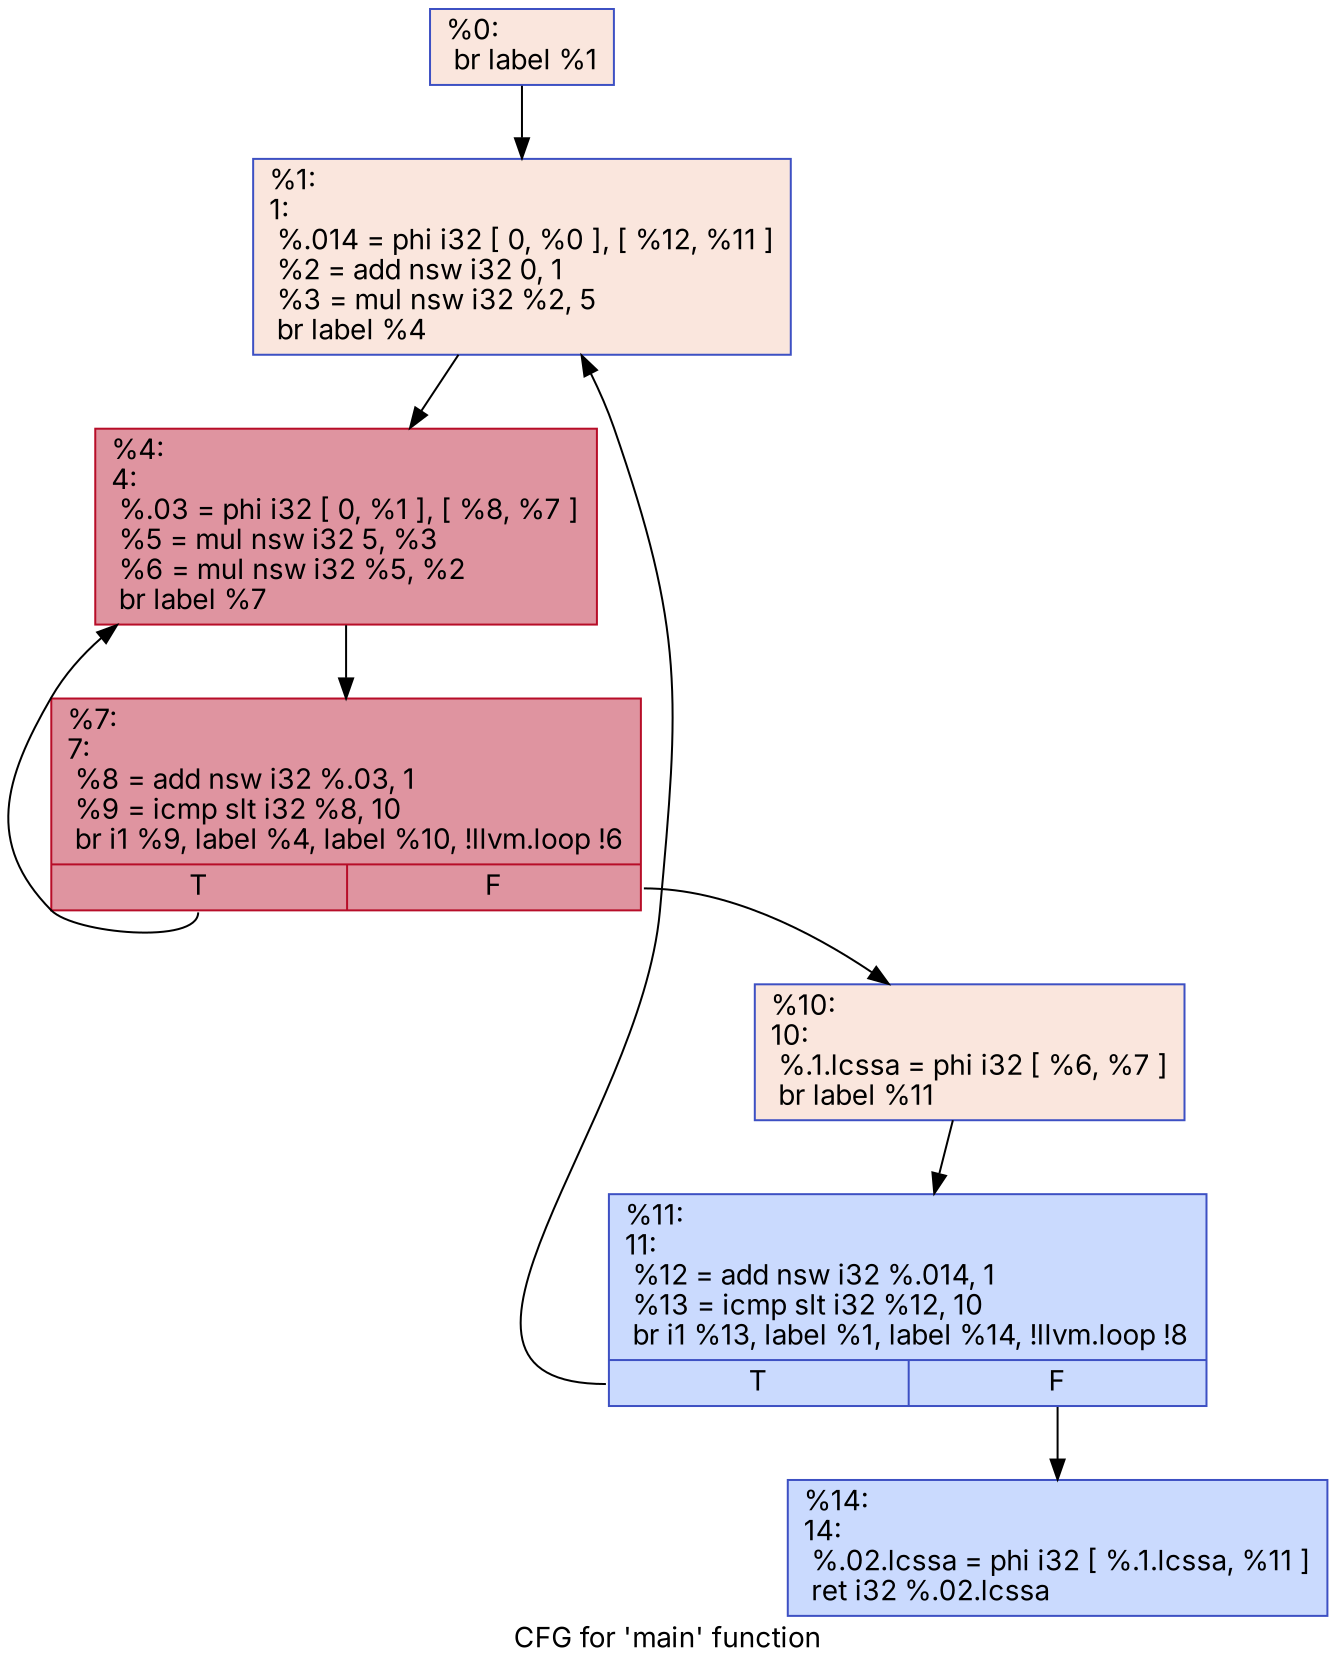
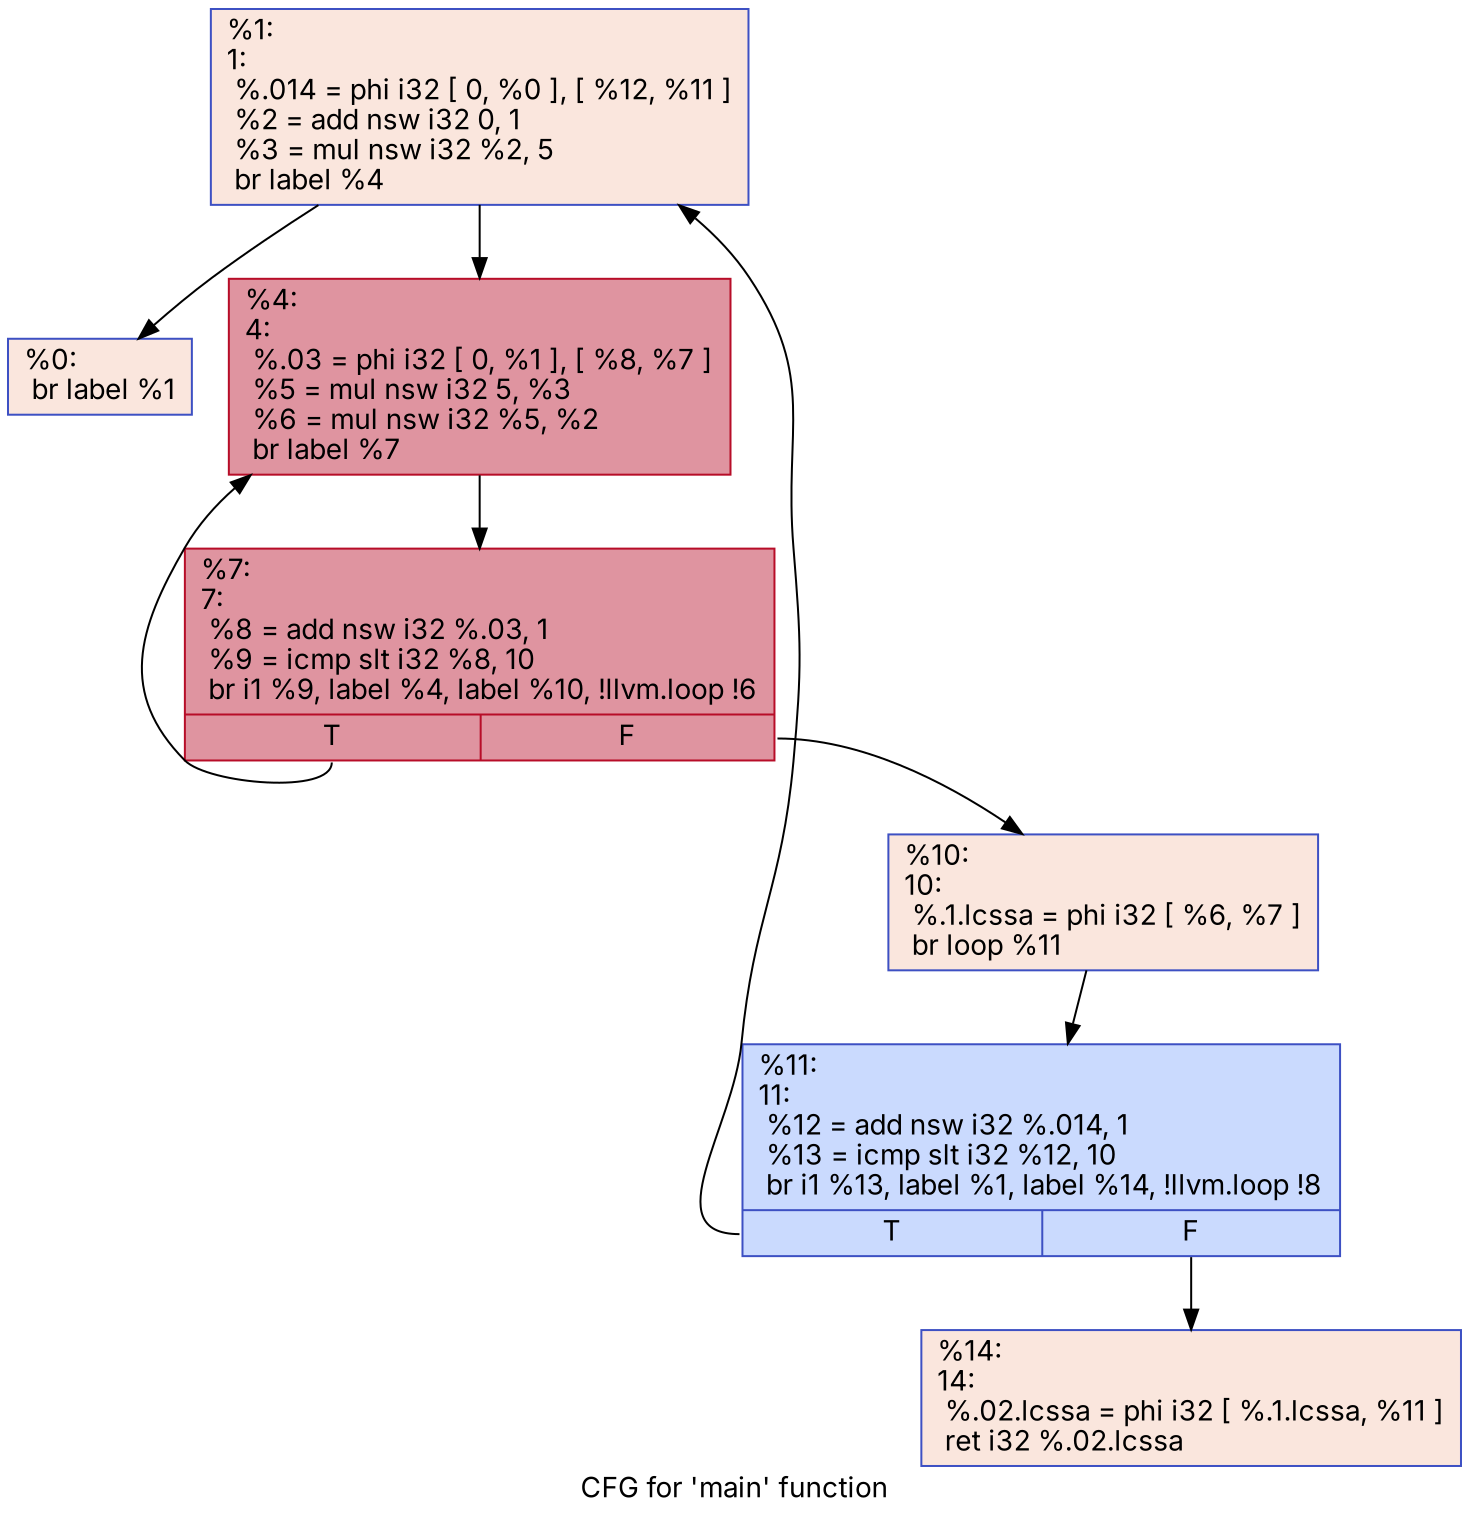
edge "%0:" -> "%1:": reversed
node "%10:": text "br label %11" -> "br loop %11"
node "%14:": fillcolor #88abfd70 -> #f3c7b170
